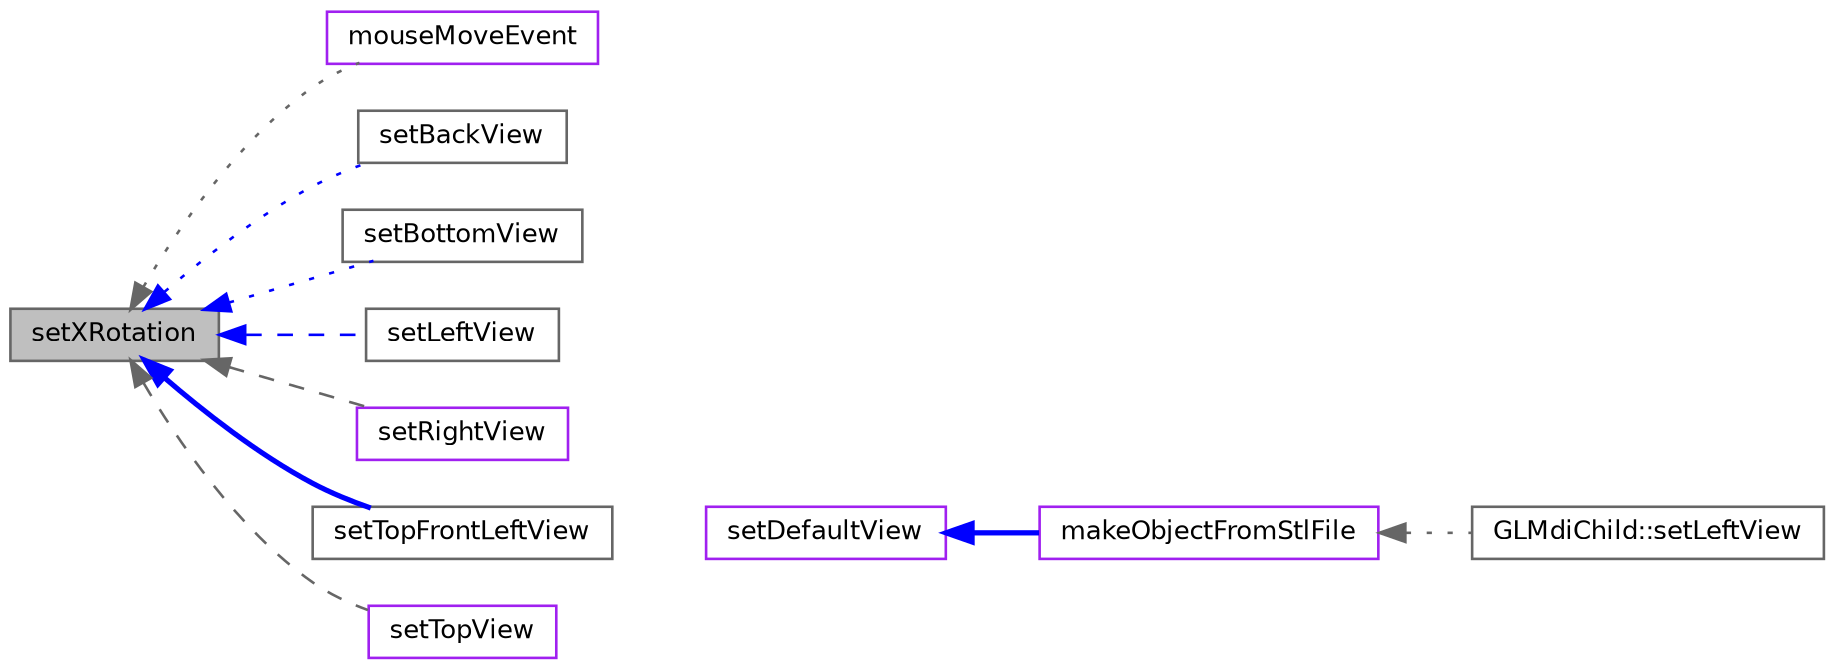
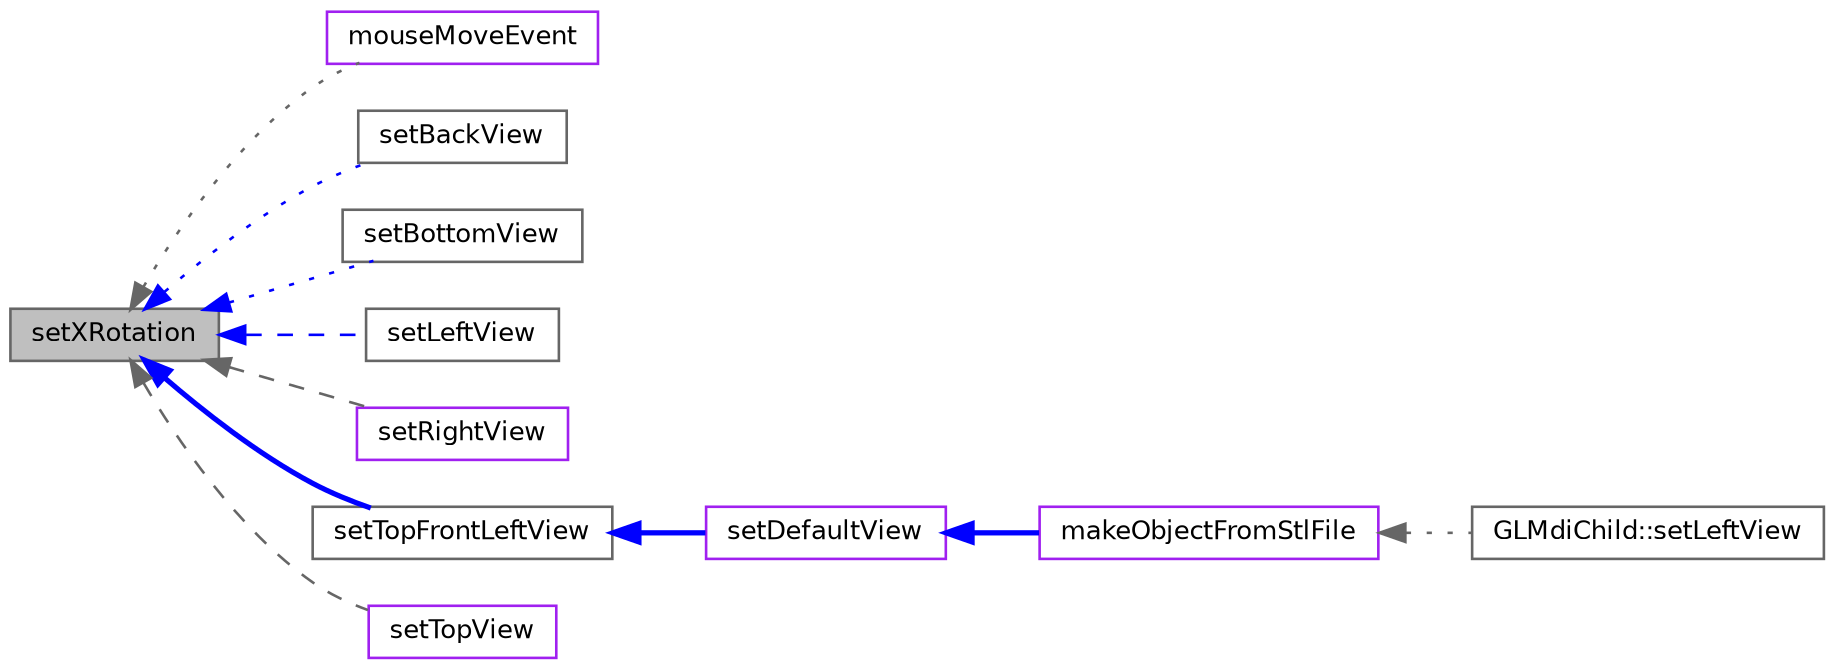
edge "setDefaultView" -> "setTopFrontLeftView": added
